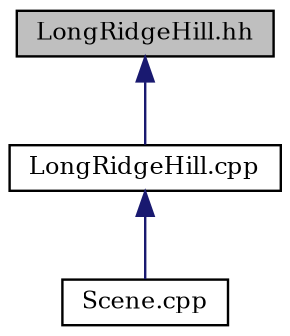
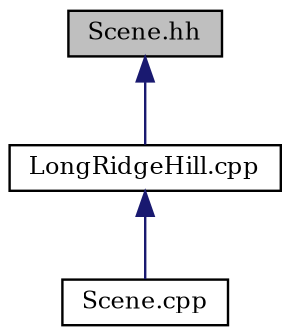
node "LongRidgeHill.hh": label "LongRidgeHill.hh" -> "Scene.hh"
